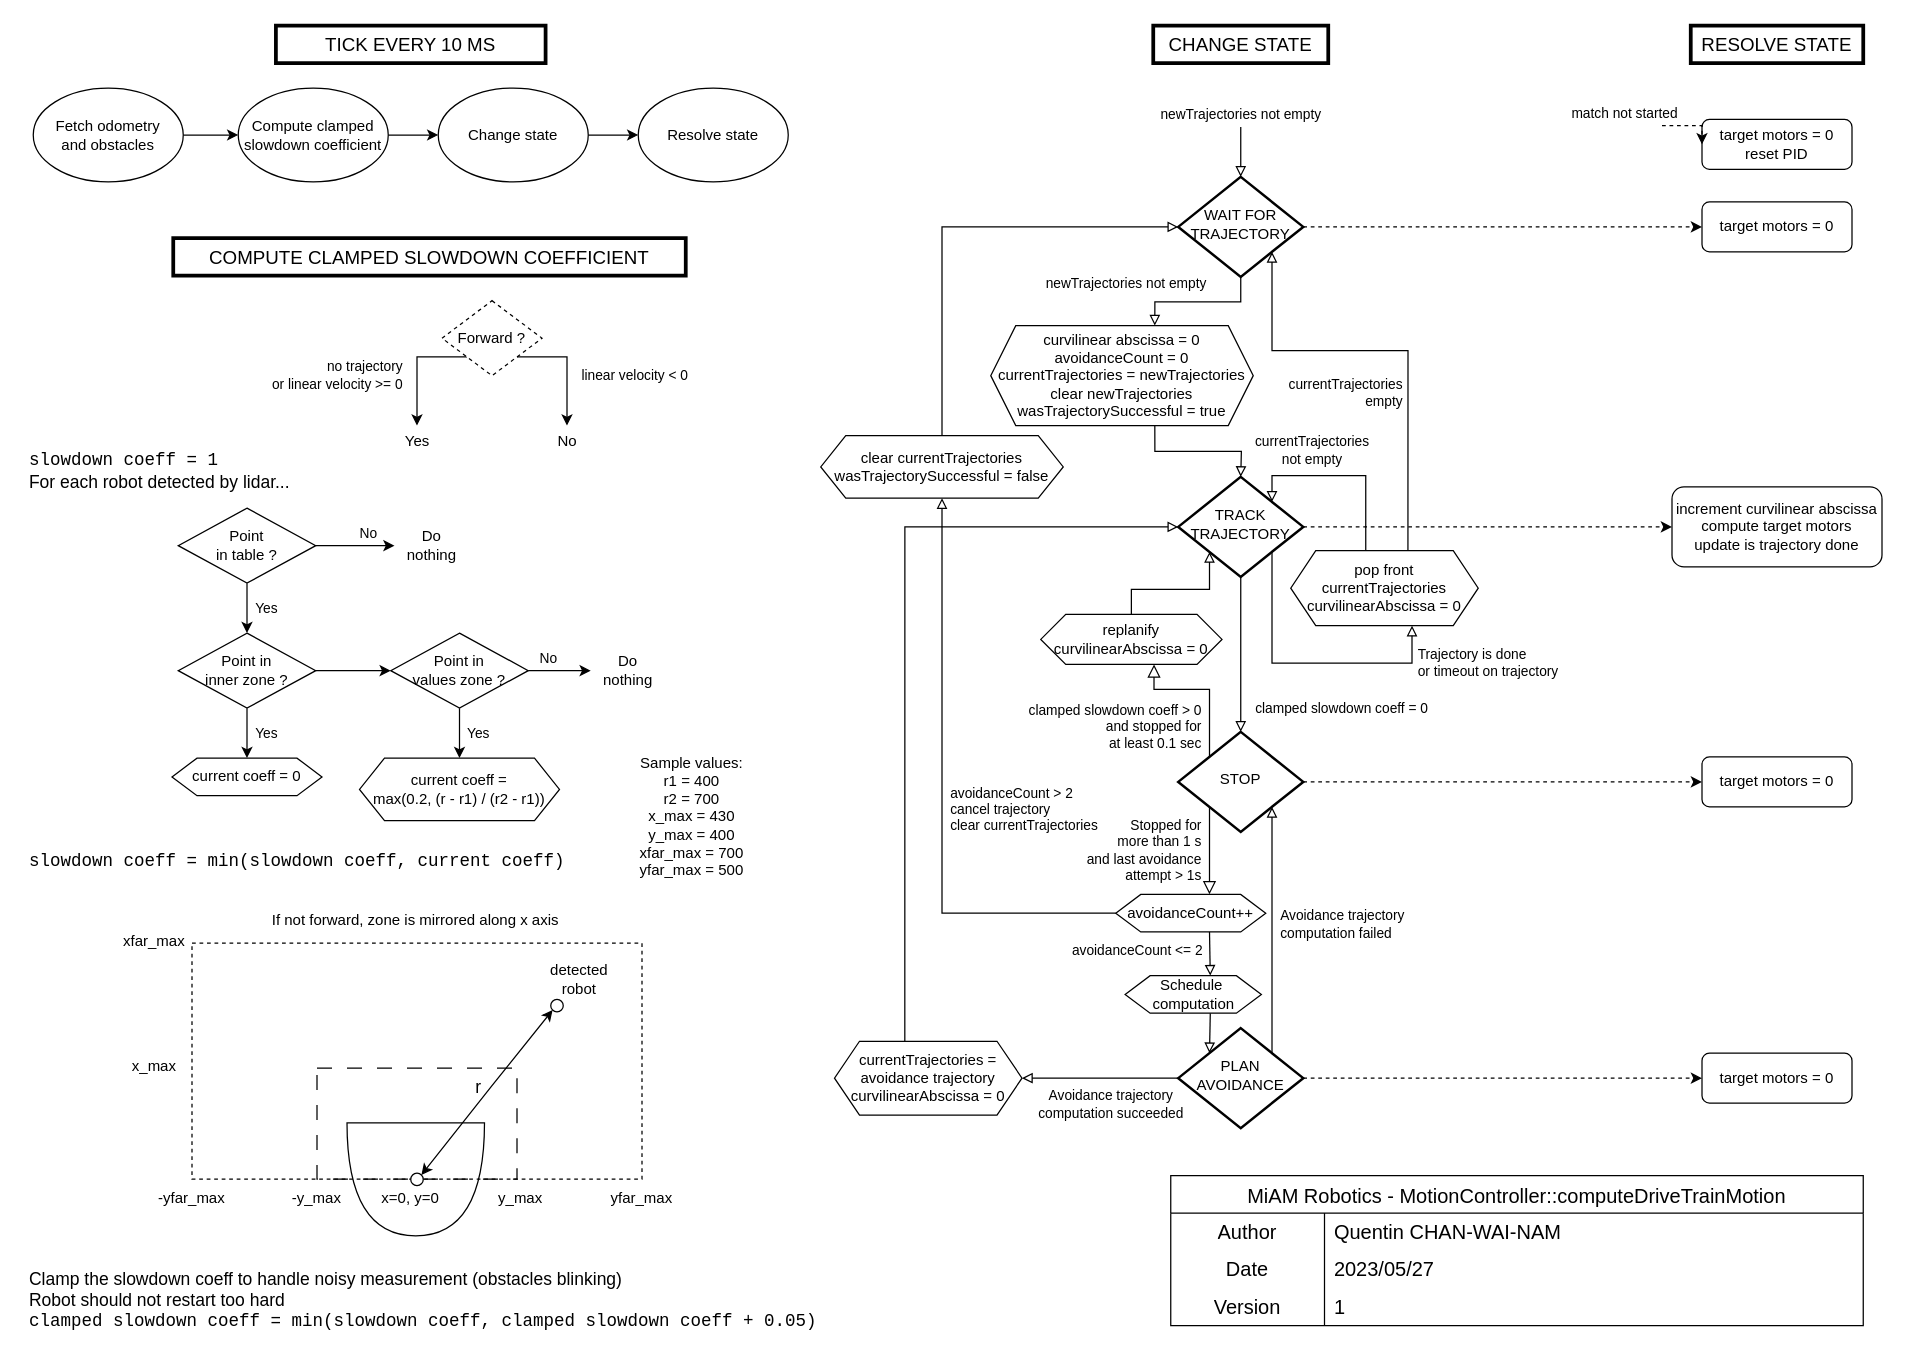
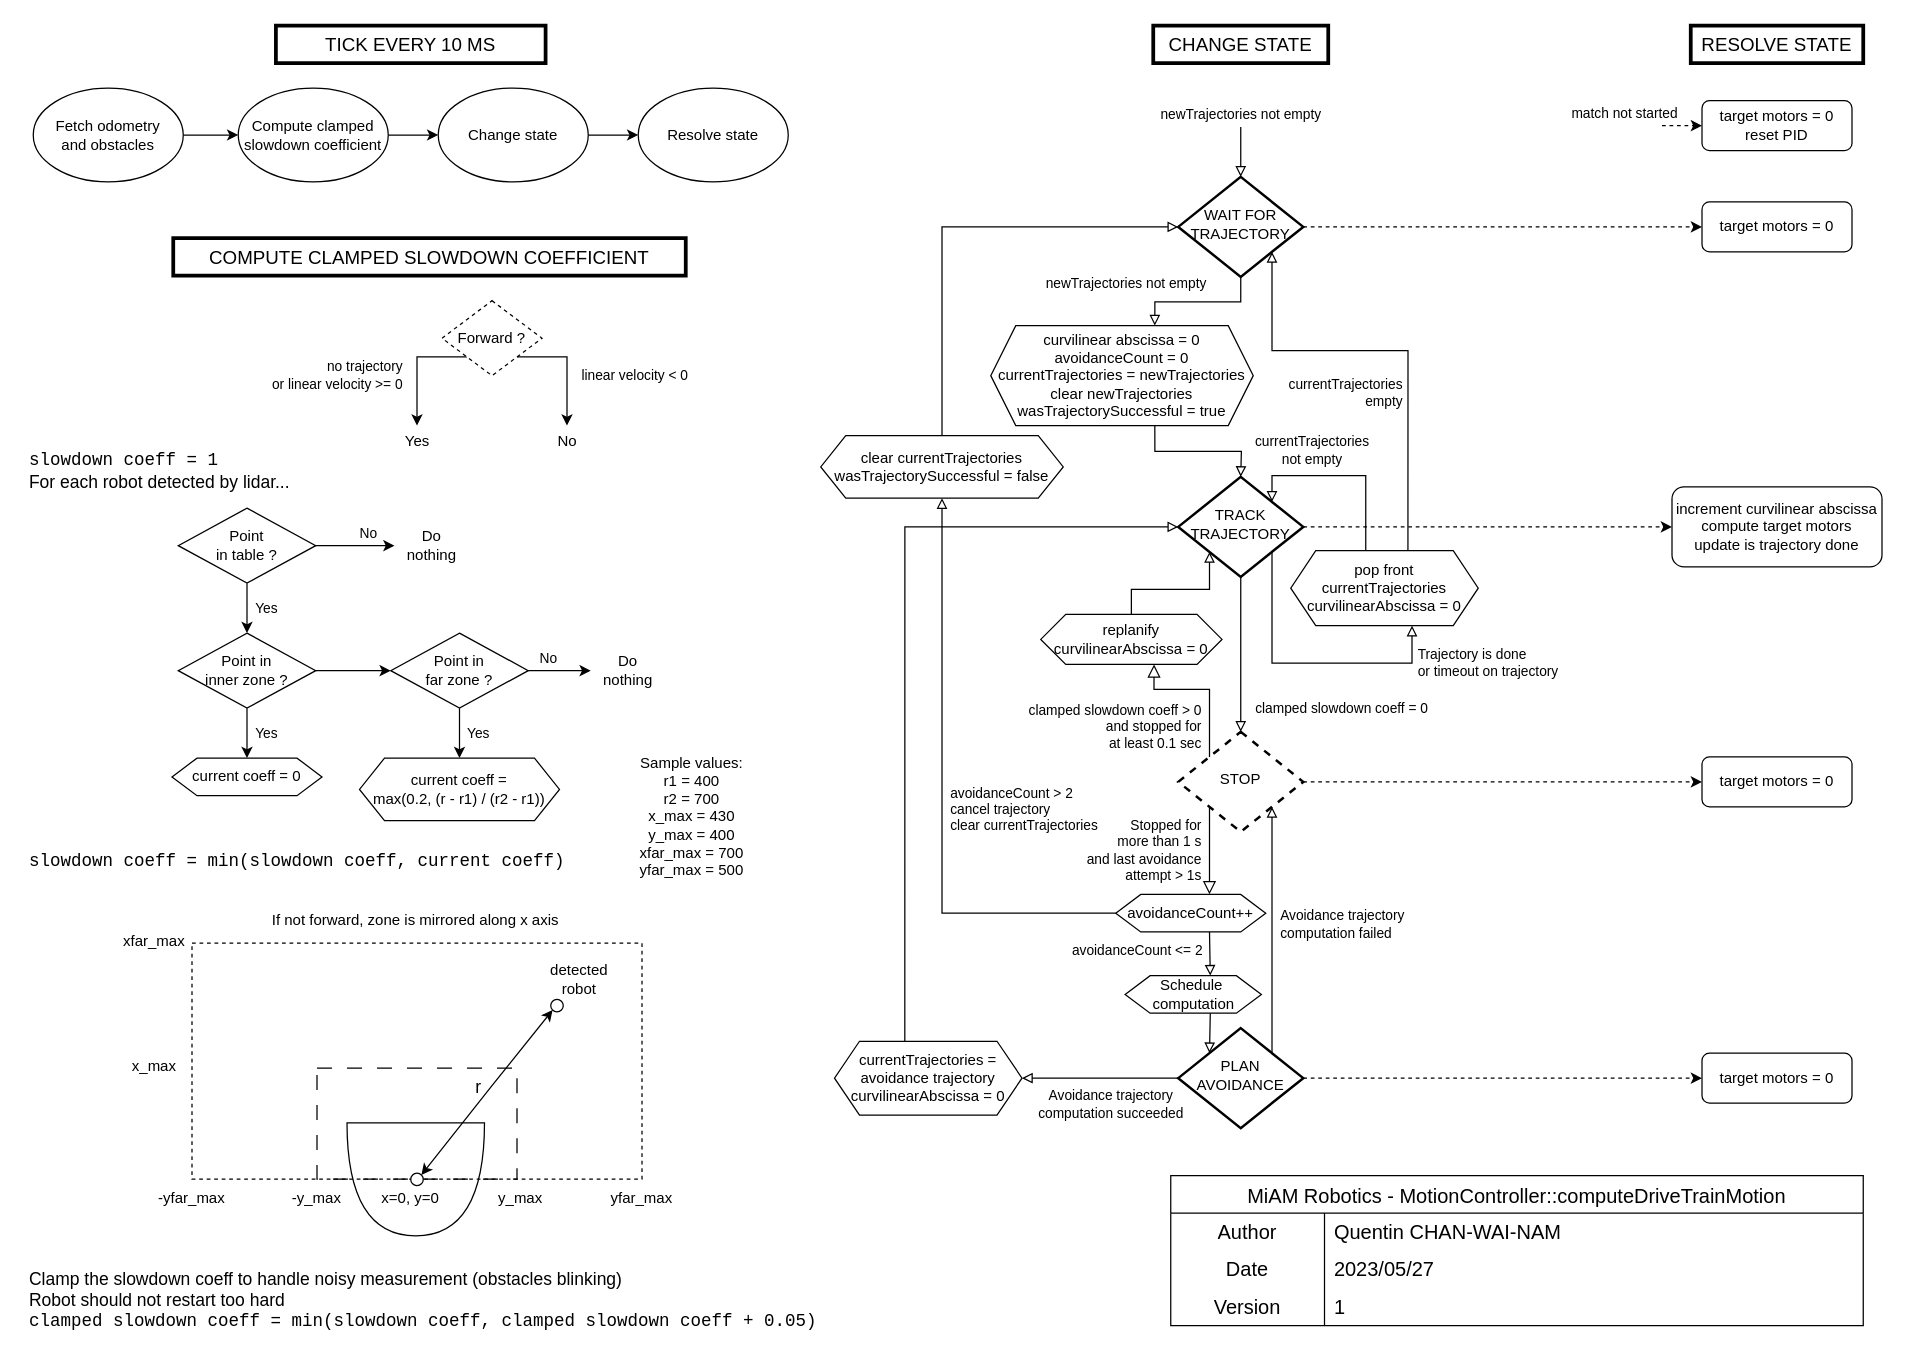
node "target motors = 0 reset PID": moved (1777, 144) -> (1777, 126)
node "Point in values zone ?": label "Point in values zone ?" -> "Point in far zone ?"
node "STOP": style solid -> dashed
